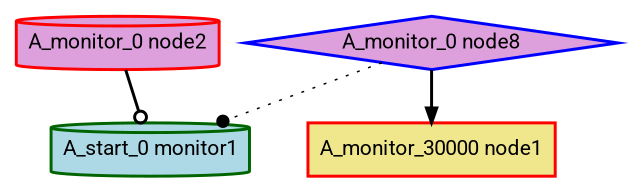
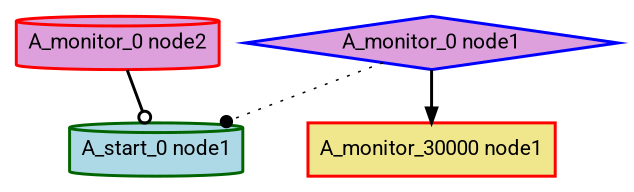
node "A_monitor_0 node8": label "A_monitor_0 node8" -> "A_monitor_0 node1"
node "A_start_0 monitor1": label "A_start_0 monitor1" -> "A_start_0 node1"
